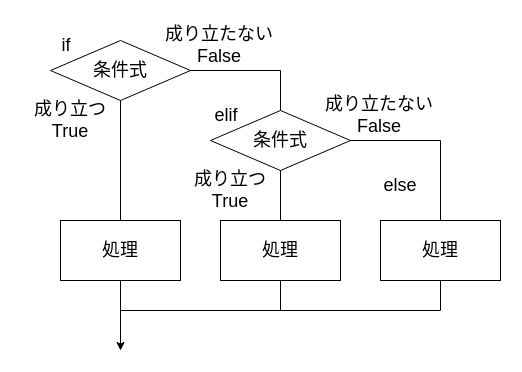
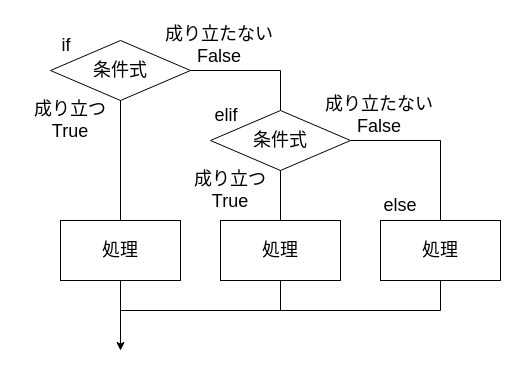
node "else": moved (401, 186) -> (401, 206)
